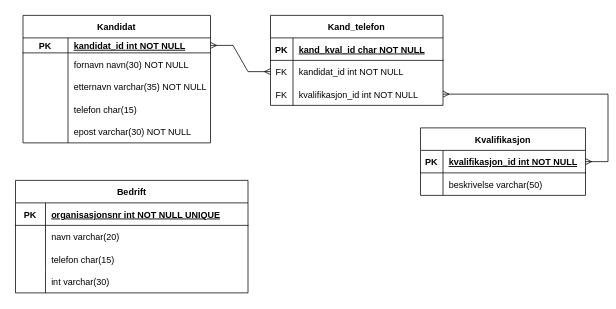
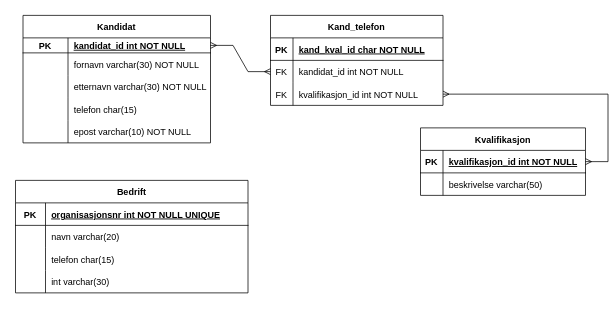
node "fornavn navn(30) NOT NULL": label "fornavn navn(30) NOT NULL" -> "fornavn varchar(30) NOT NULL"
node "etternavn varchar(35) NOT NULL": label "etternavn varchar(35) NOT NULL" -> "etternavn varchar(30) NOT NULL"
node "epost varchar(30) NOT NULL": label "epost varchar(30) NOT NULL" -> "epost varchar(10) NOT NULL"
